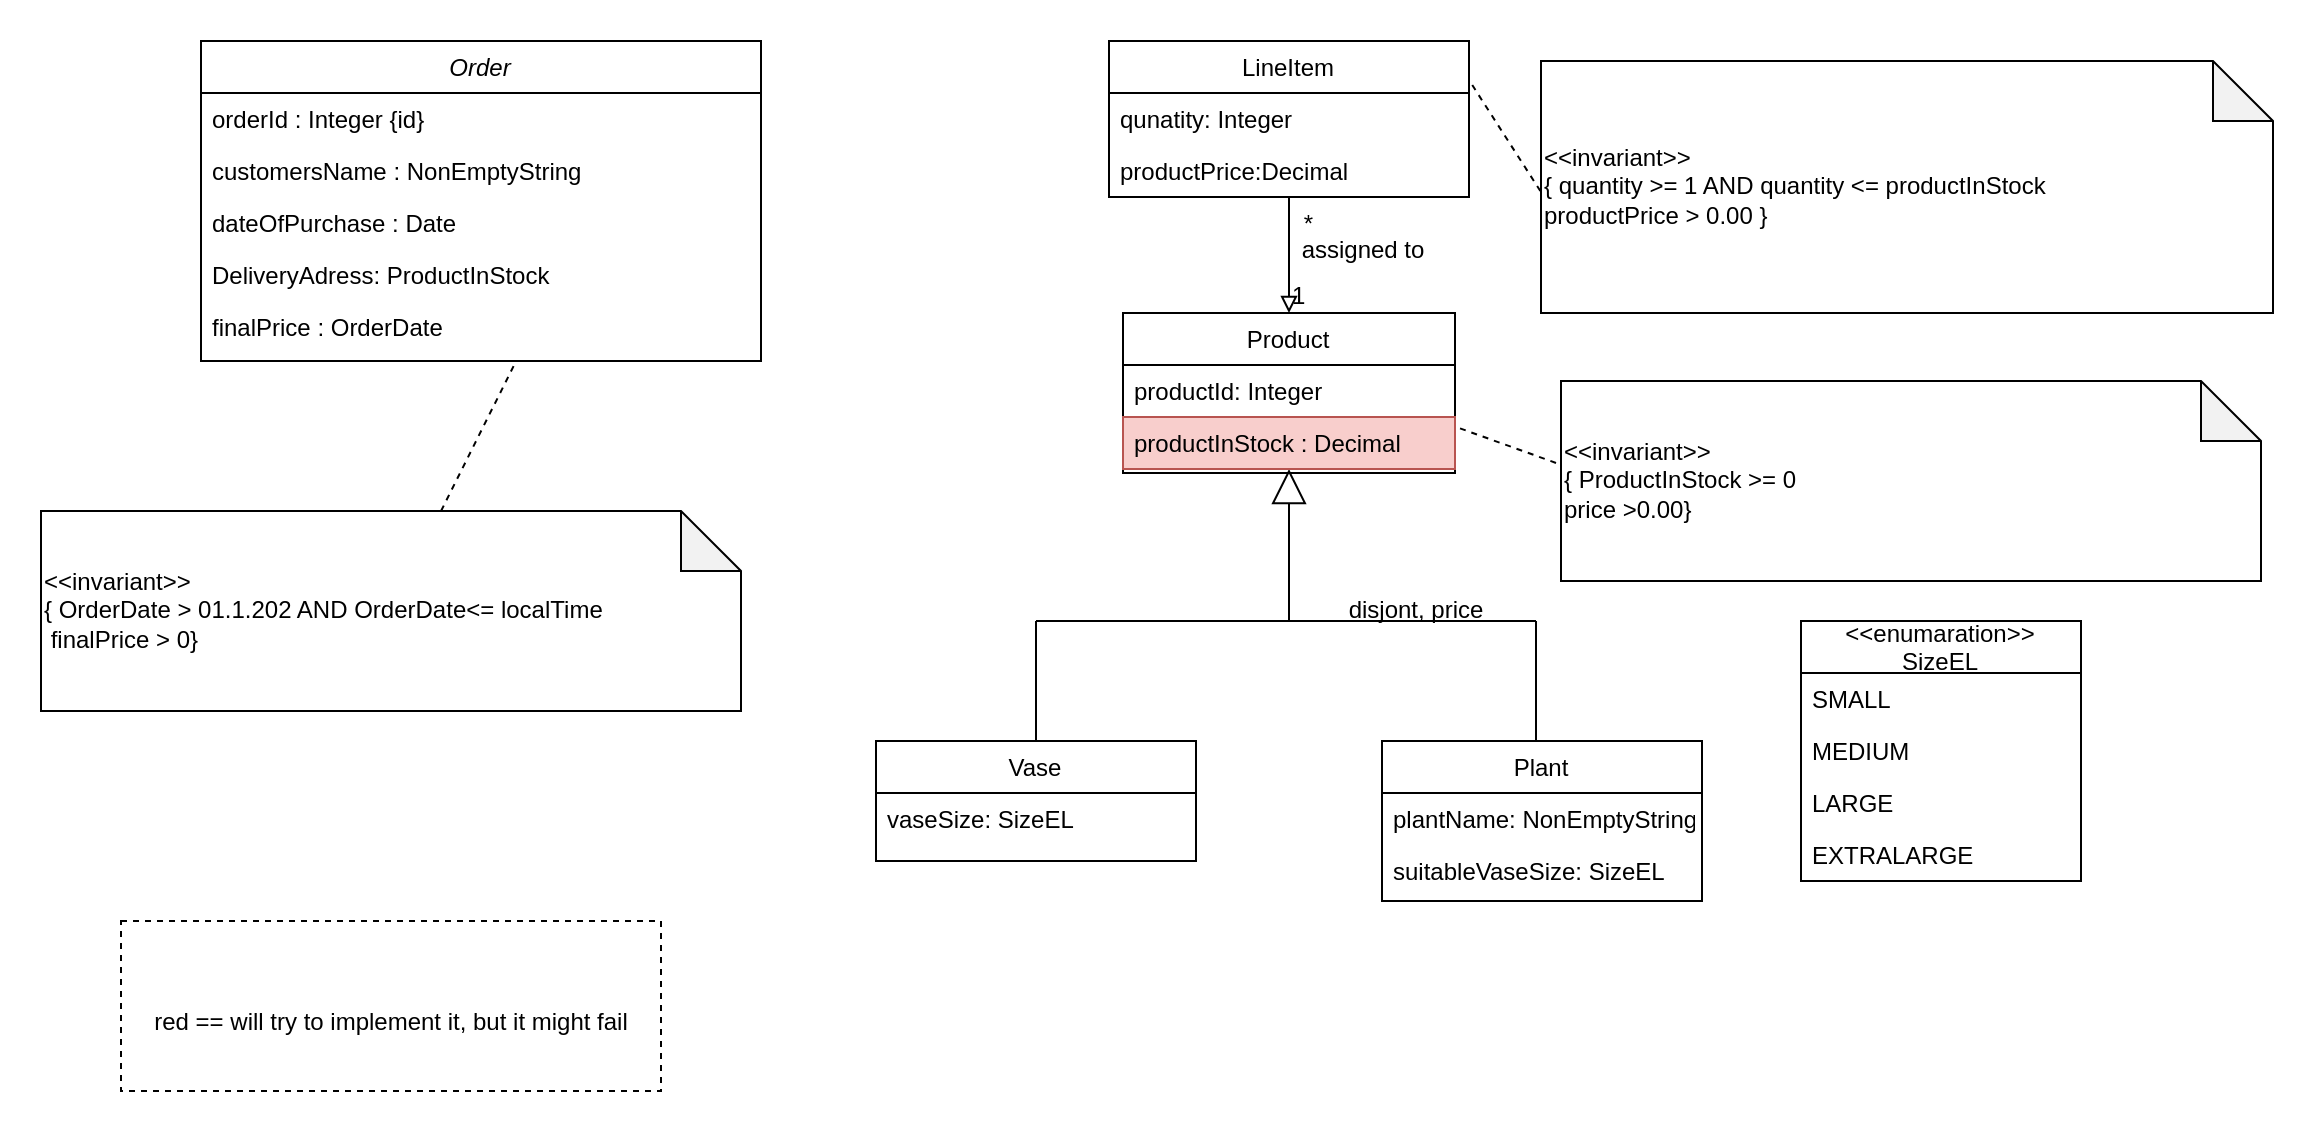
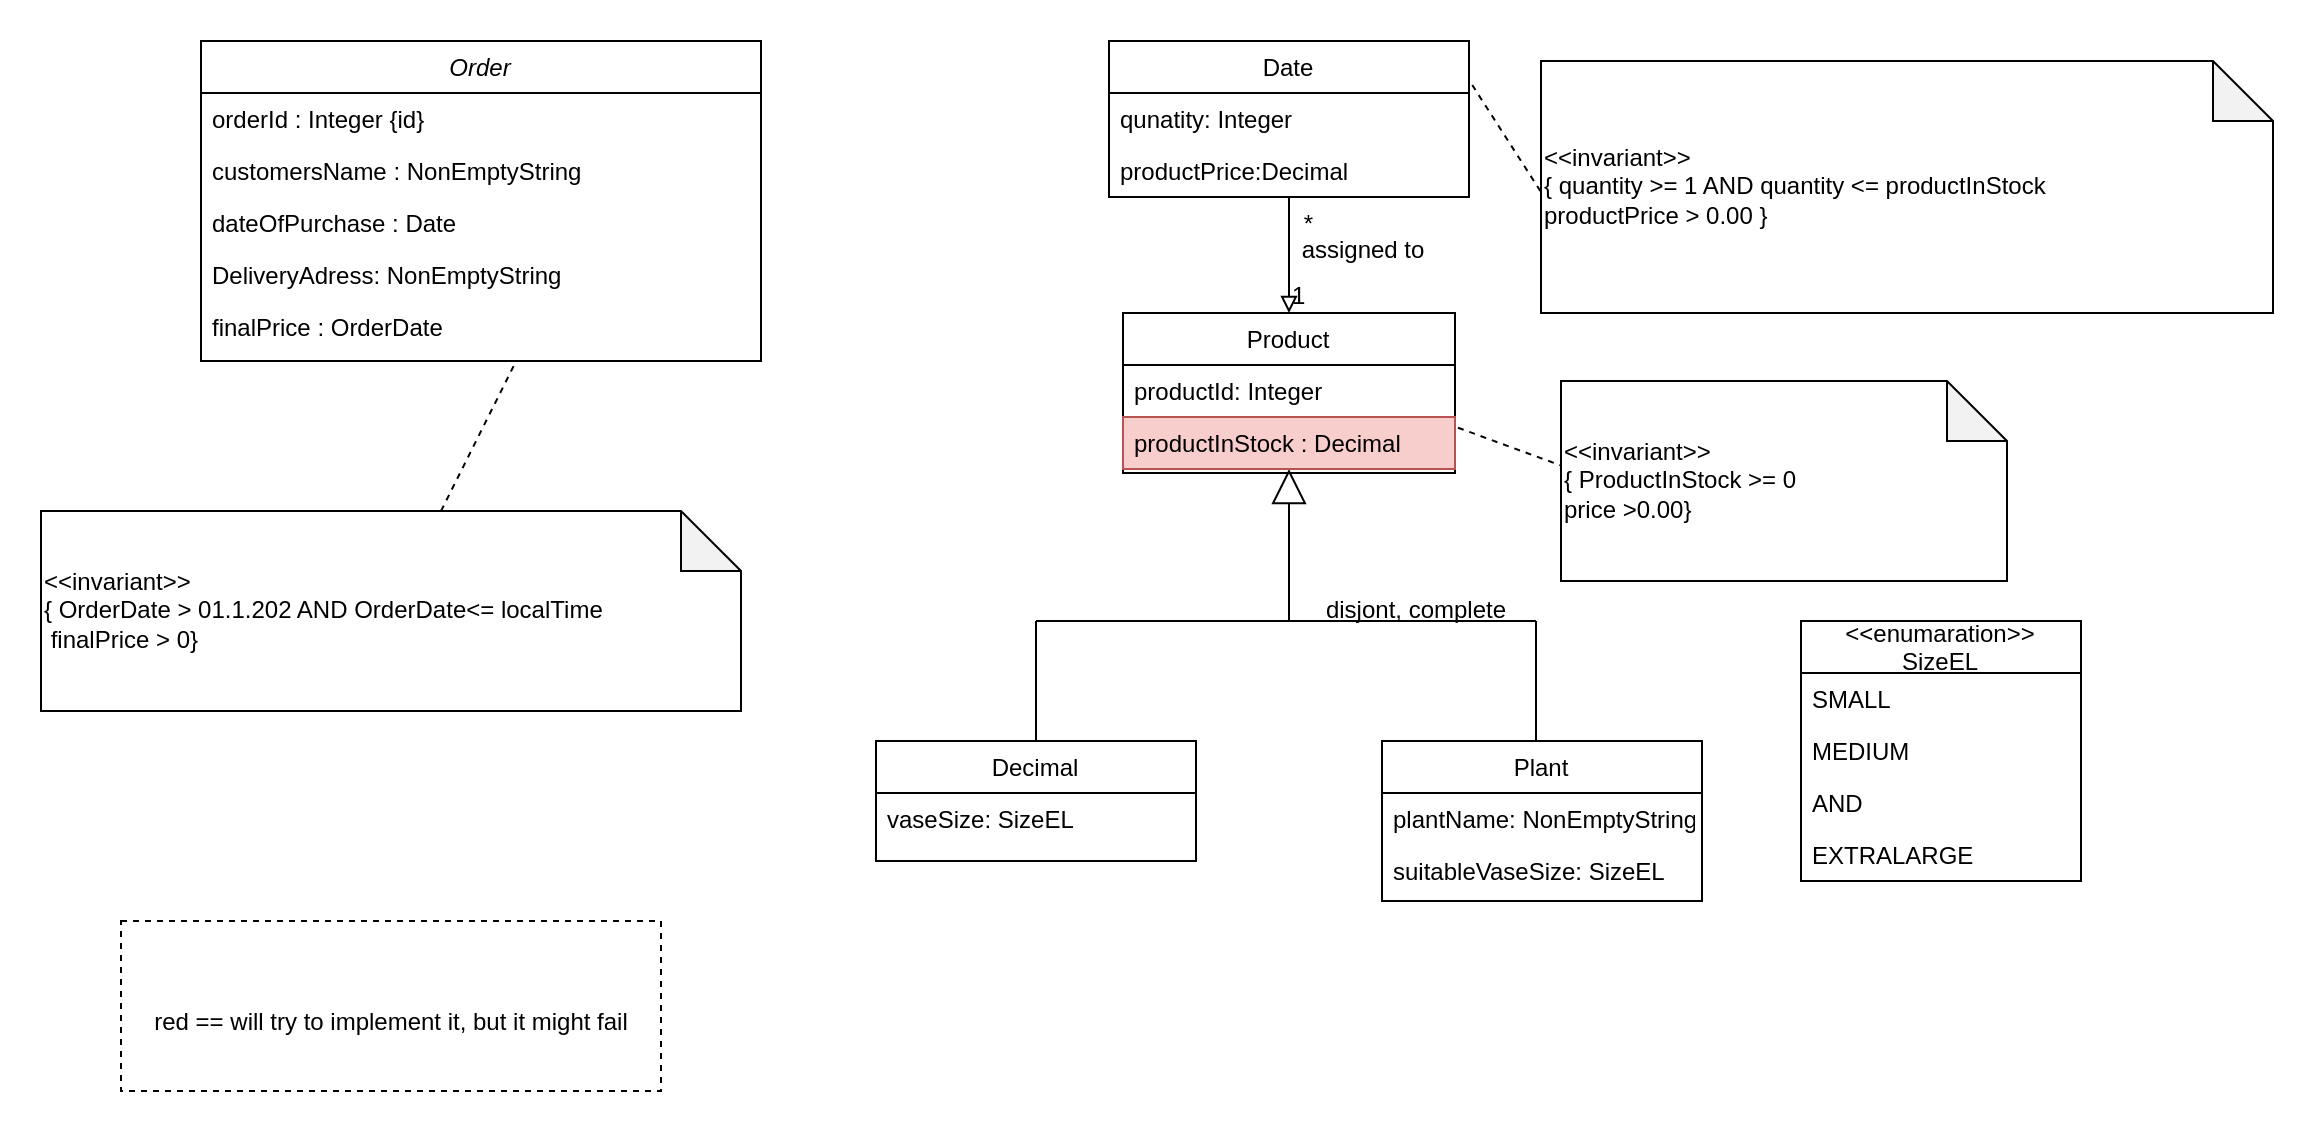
node "LineItem": label "LineItem" -> "Date"
node "DeliveryAdress: ProductInStock": label "DeliveryAdress: ProductInStock" -> "DeliveryAdress: NonEmptyString"
node "<<invariant>> { ProductInStock >= 0 price >0.00}": size 700x200 -> 446x200
node "disjont, price": label "disjont, price" -> "disjont, complete"
node "Vase": label "Vase" -> "Decimal"
node "LARGE": label "LARGE" -> "AND"
